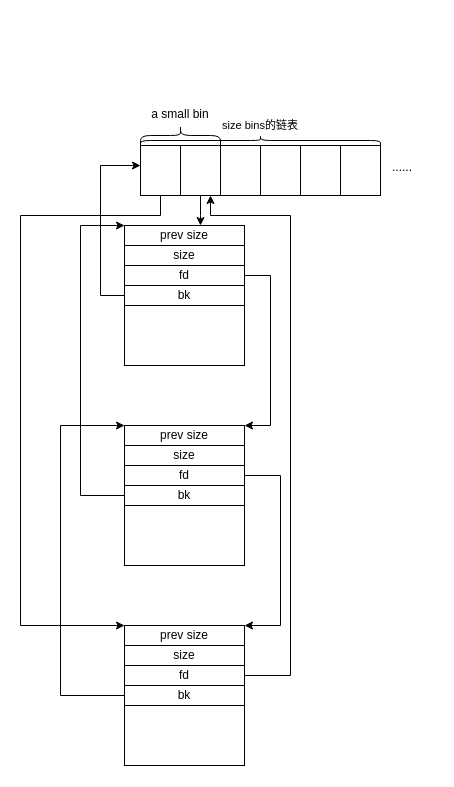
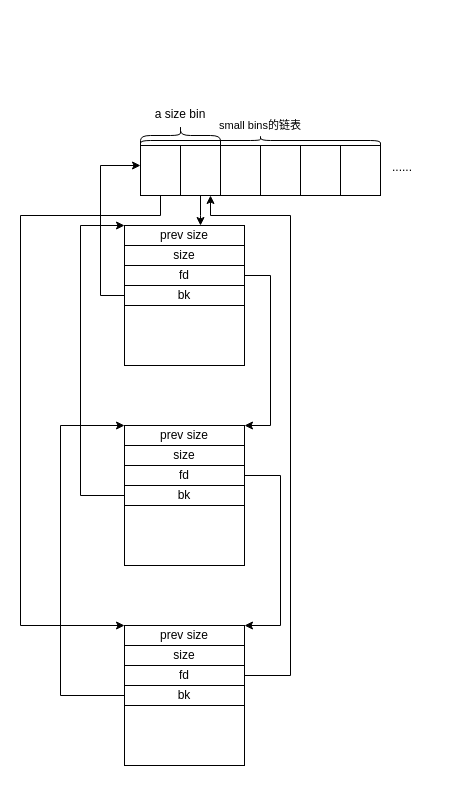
node "a small bin": label "a small bin" -> "a size bin"
node "size bins的链表": label "size bins的链表" -> "small bins的链表"
